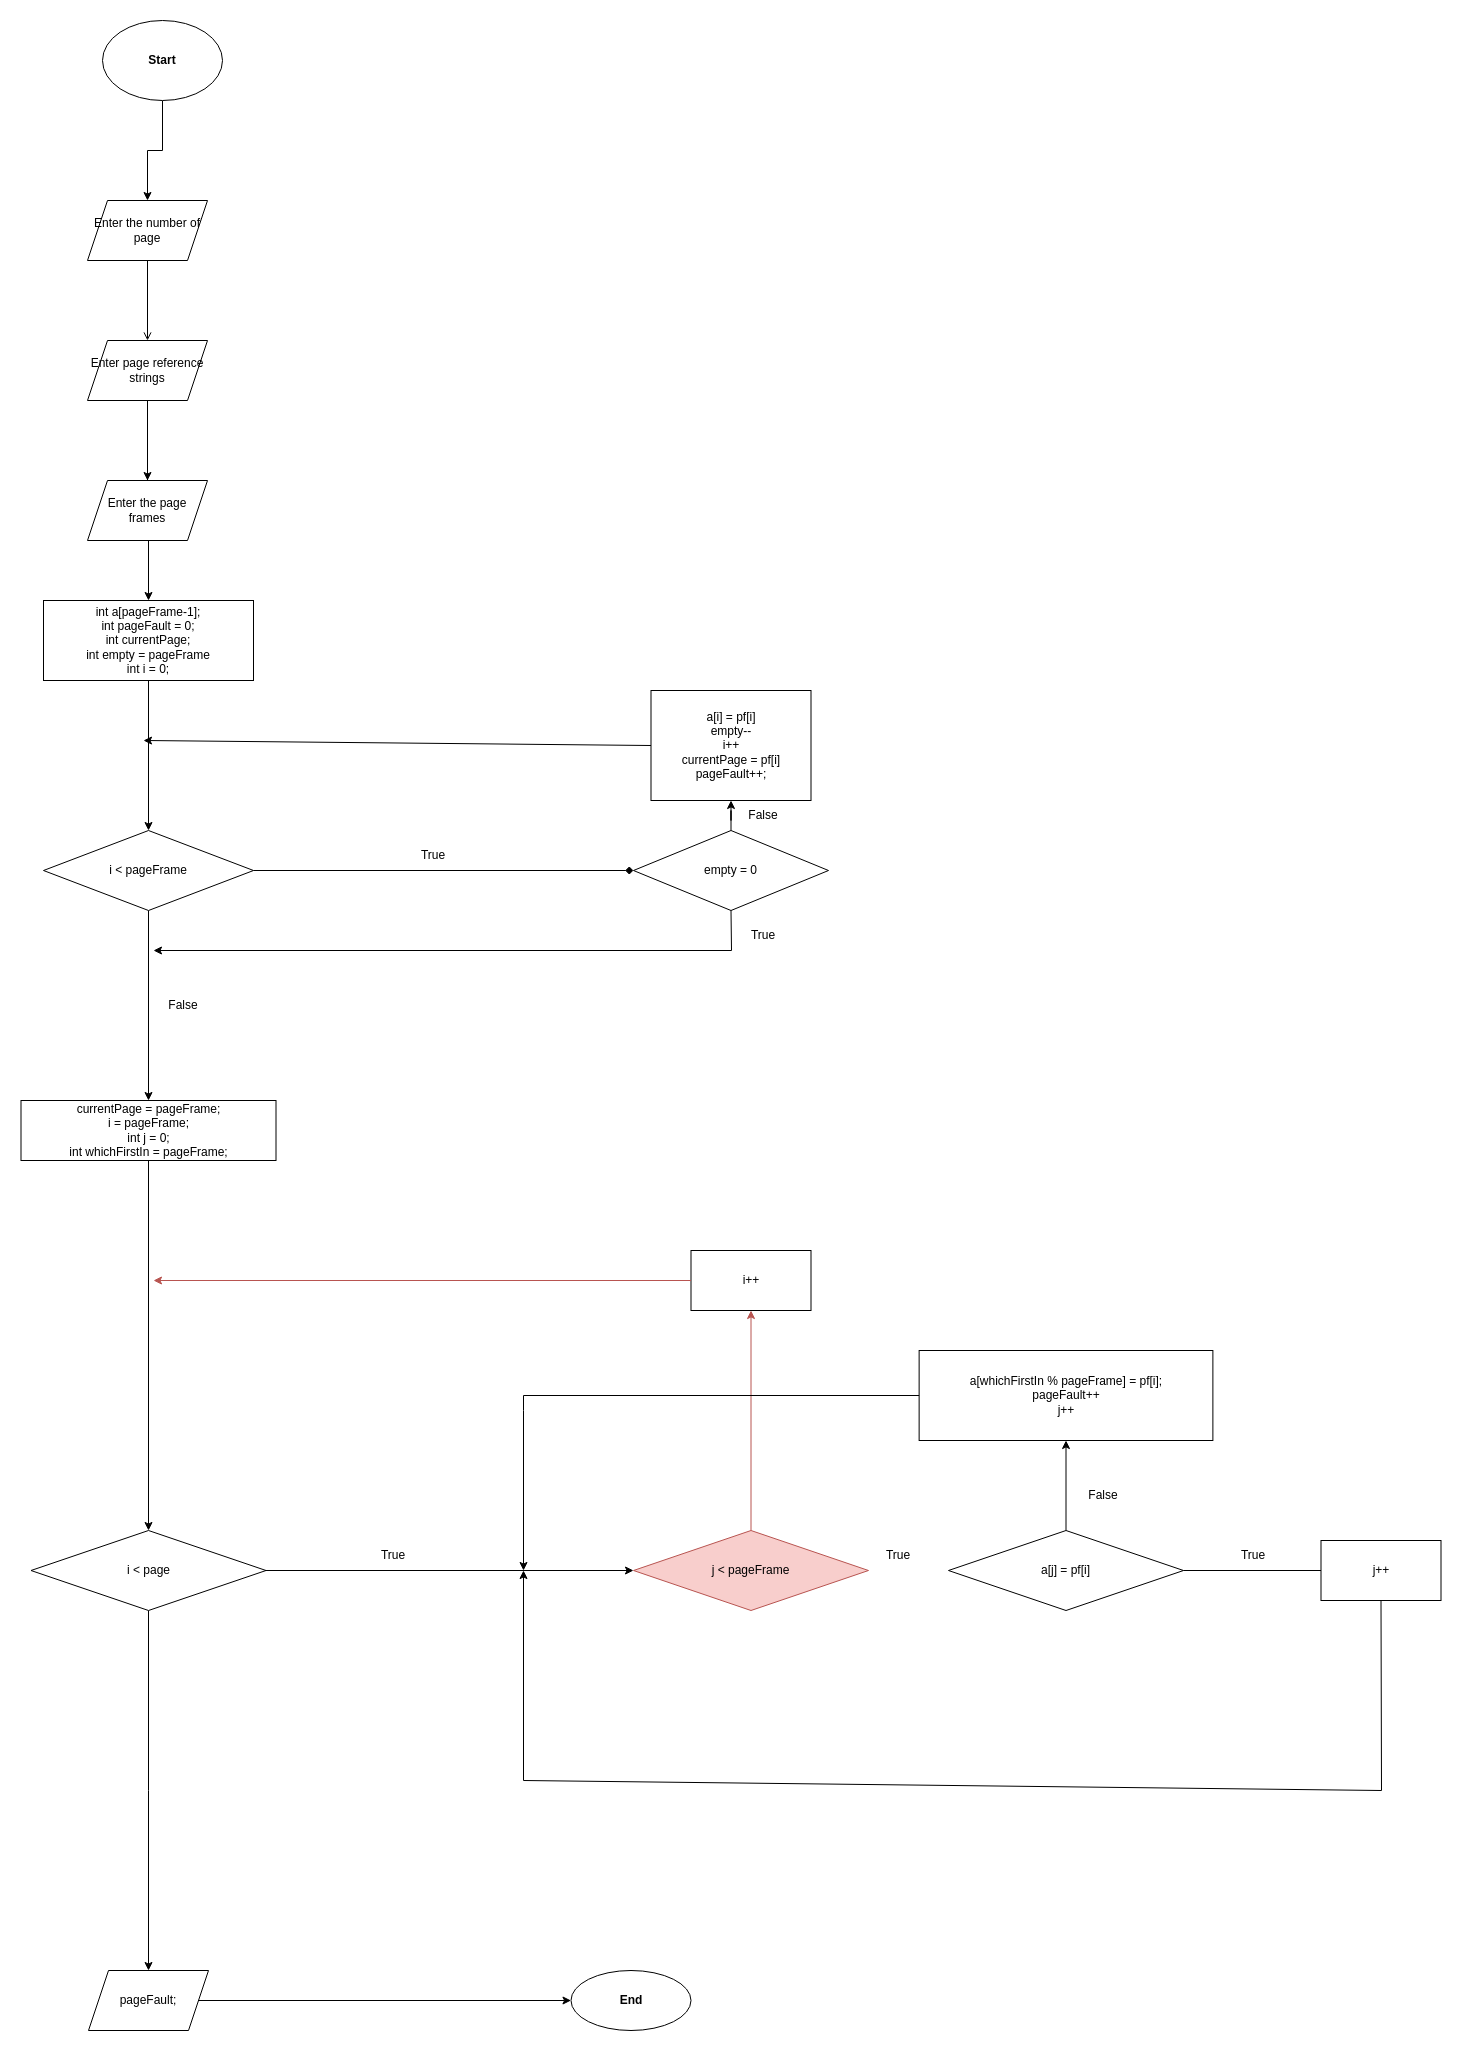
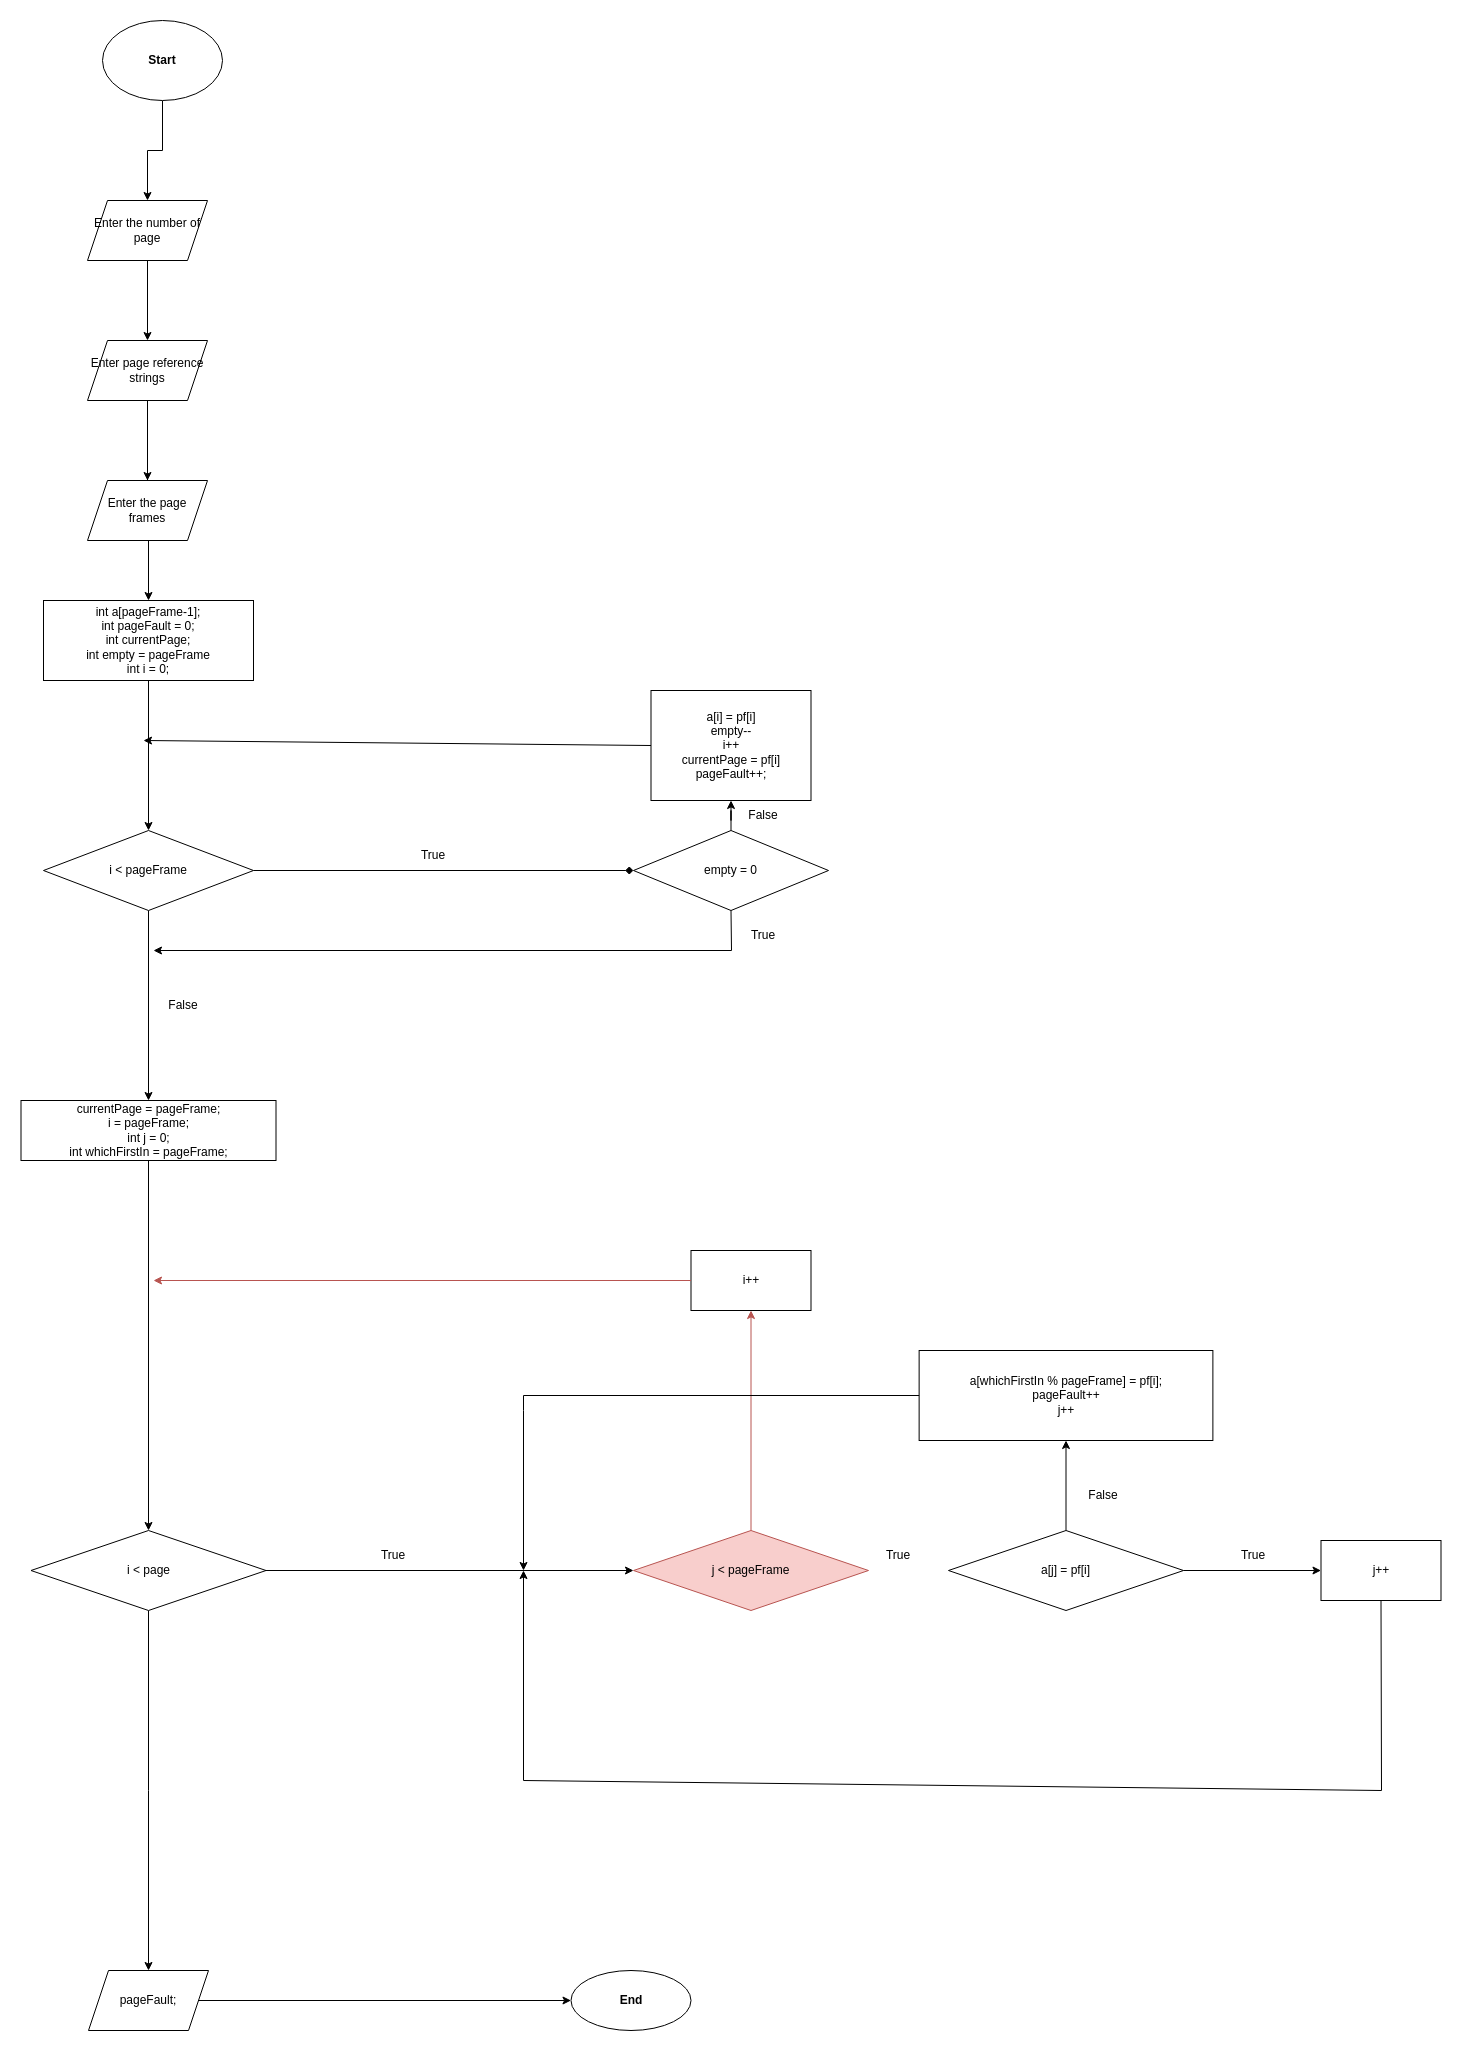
edge "Enter the number of page" -> "Enter page reference strings": arrowhead open -> classic
edge "a[j] = pf[i]" -- "j++": arrowhead none -> classic
